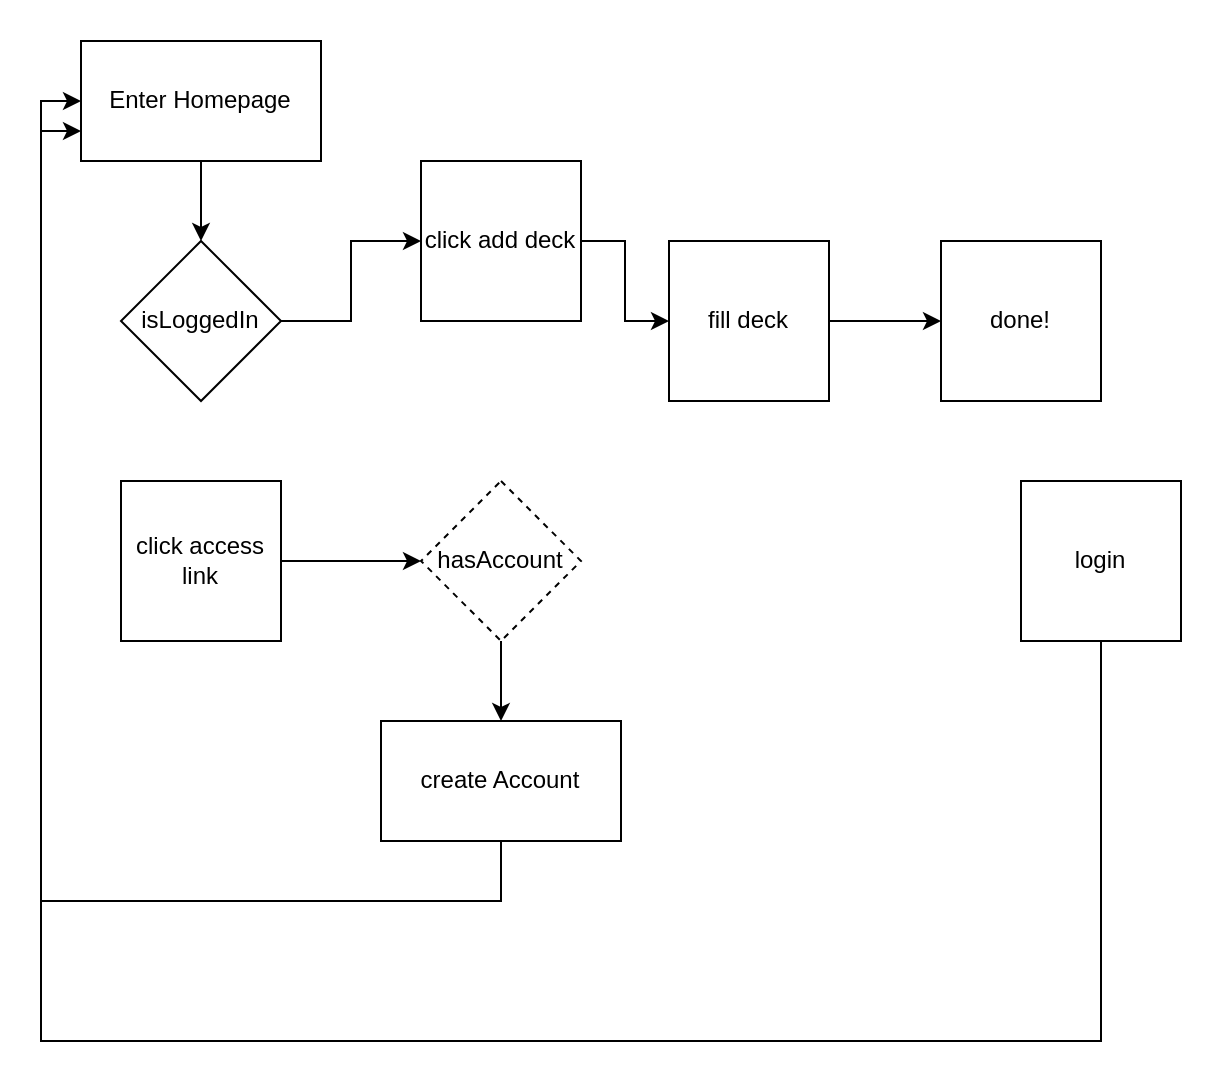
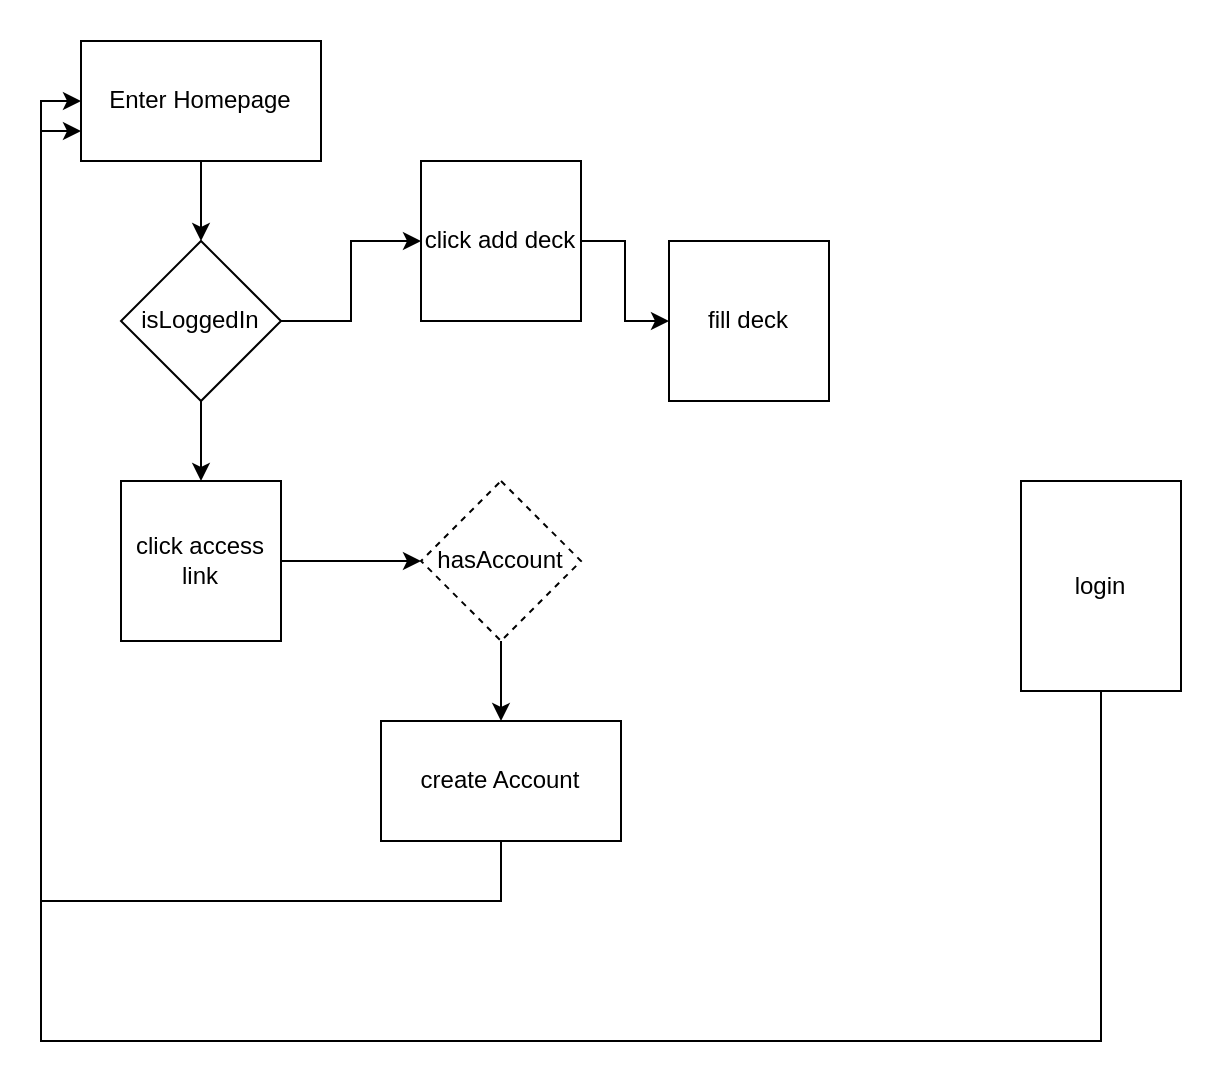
edge "fill deck" -> "done!": removed
node "done!": removed
edge "isLoggedIn" -> "click access link": added
node "login": size 160x160 -> 160x210
